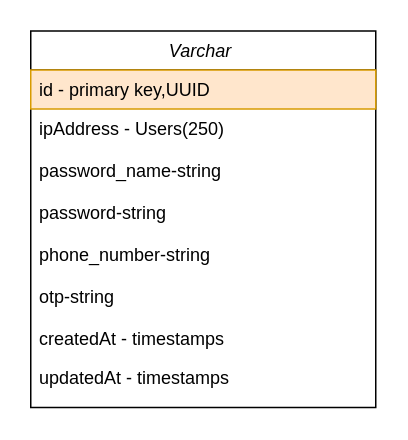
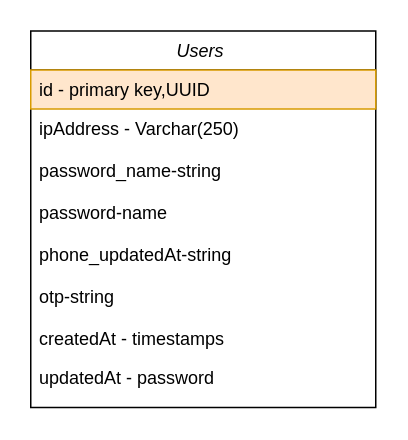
node "Varchar": label "Varchar" -> "Users"
node "ipAddress - Users(250)": label "ipAddress - Users(250)" -> "ipAddress - Varchar(250)"
node "password-string": label "password-string" -> "password-name"
node "phone_number-string": label "phone_number-string" -> "phone_updatedAt-string"
node "updatedAt - timestamps": label "updatedAt - timestamps" -> "updatedAt - password"
